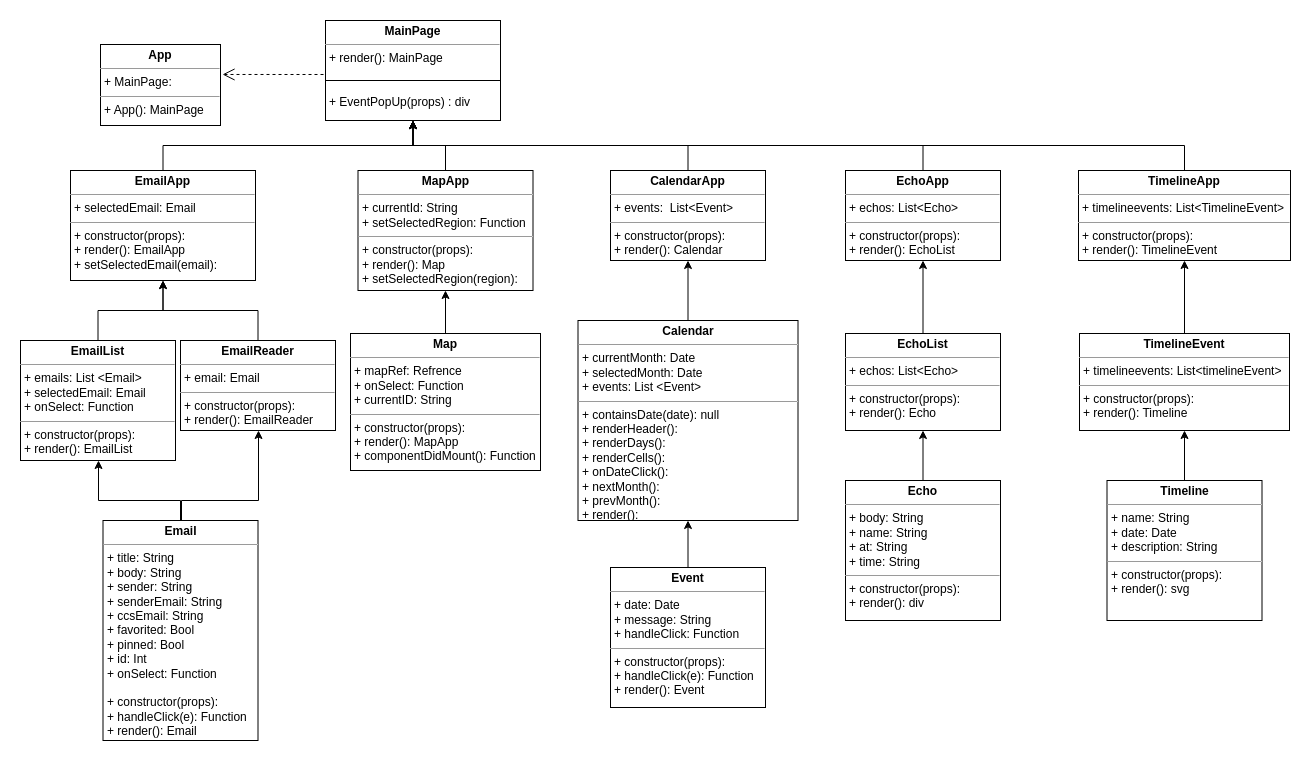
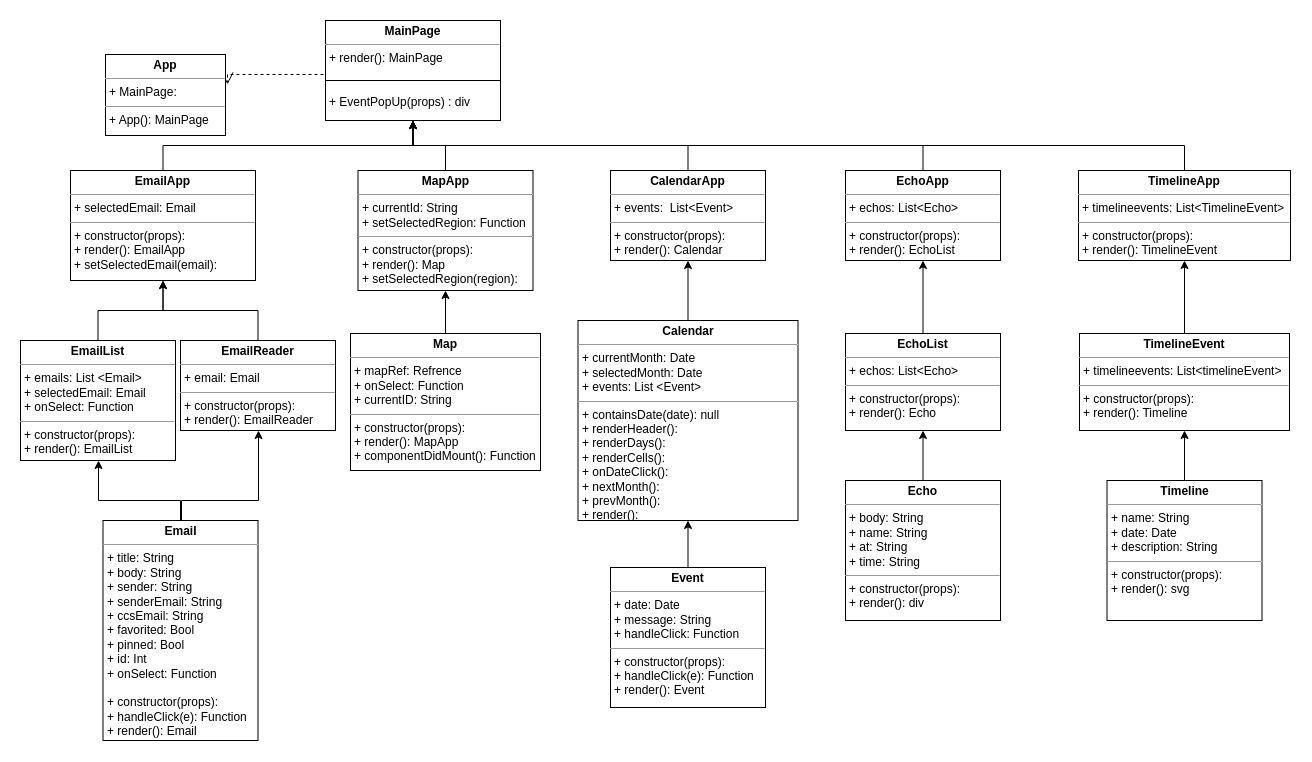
node "App + MainPage: + App(): MainPage": moved (161, 85) -> (166, 95)
